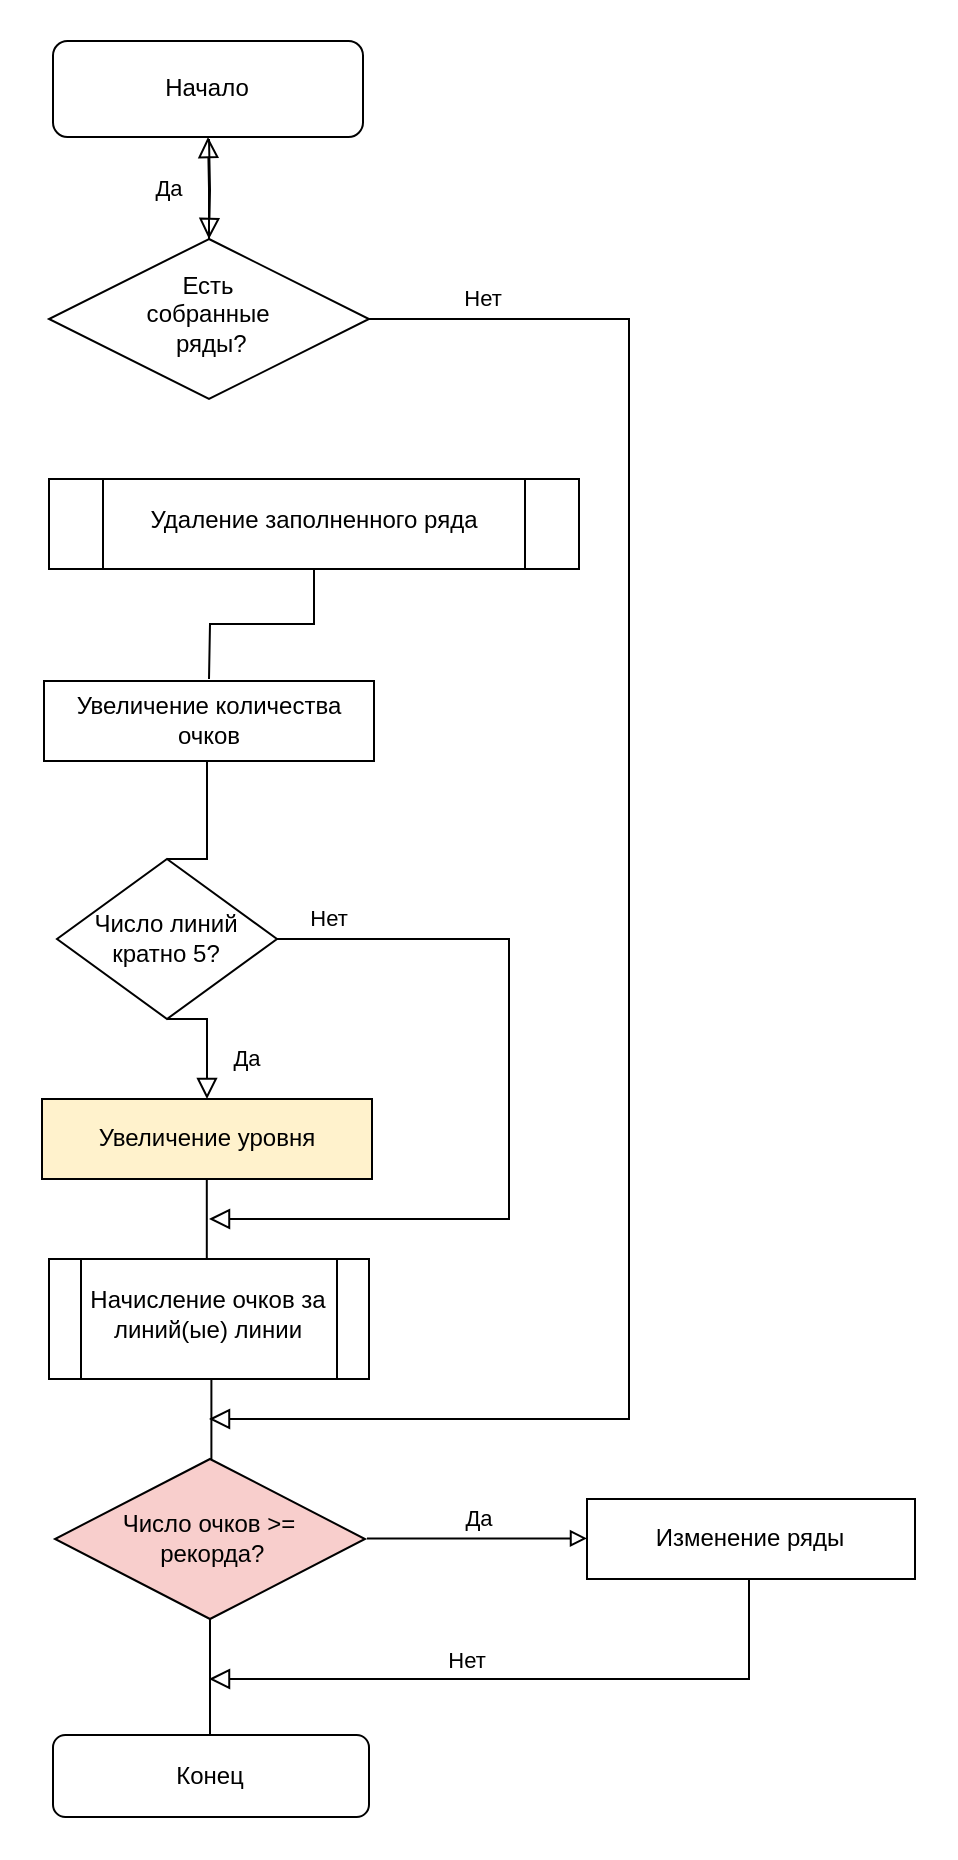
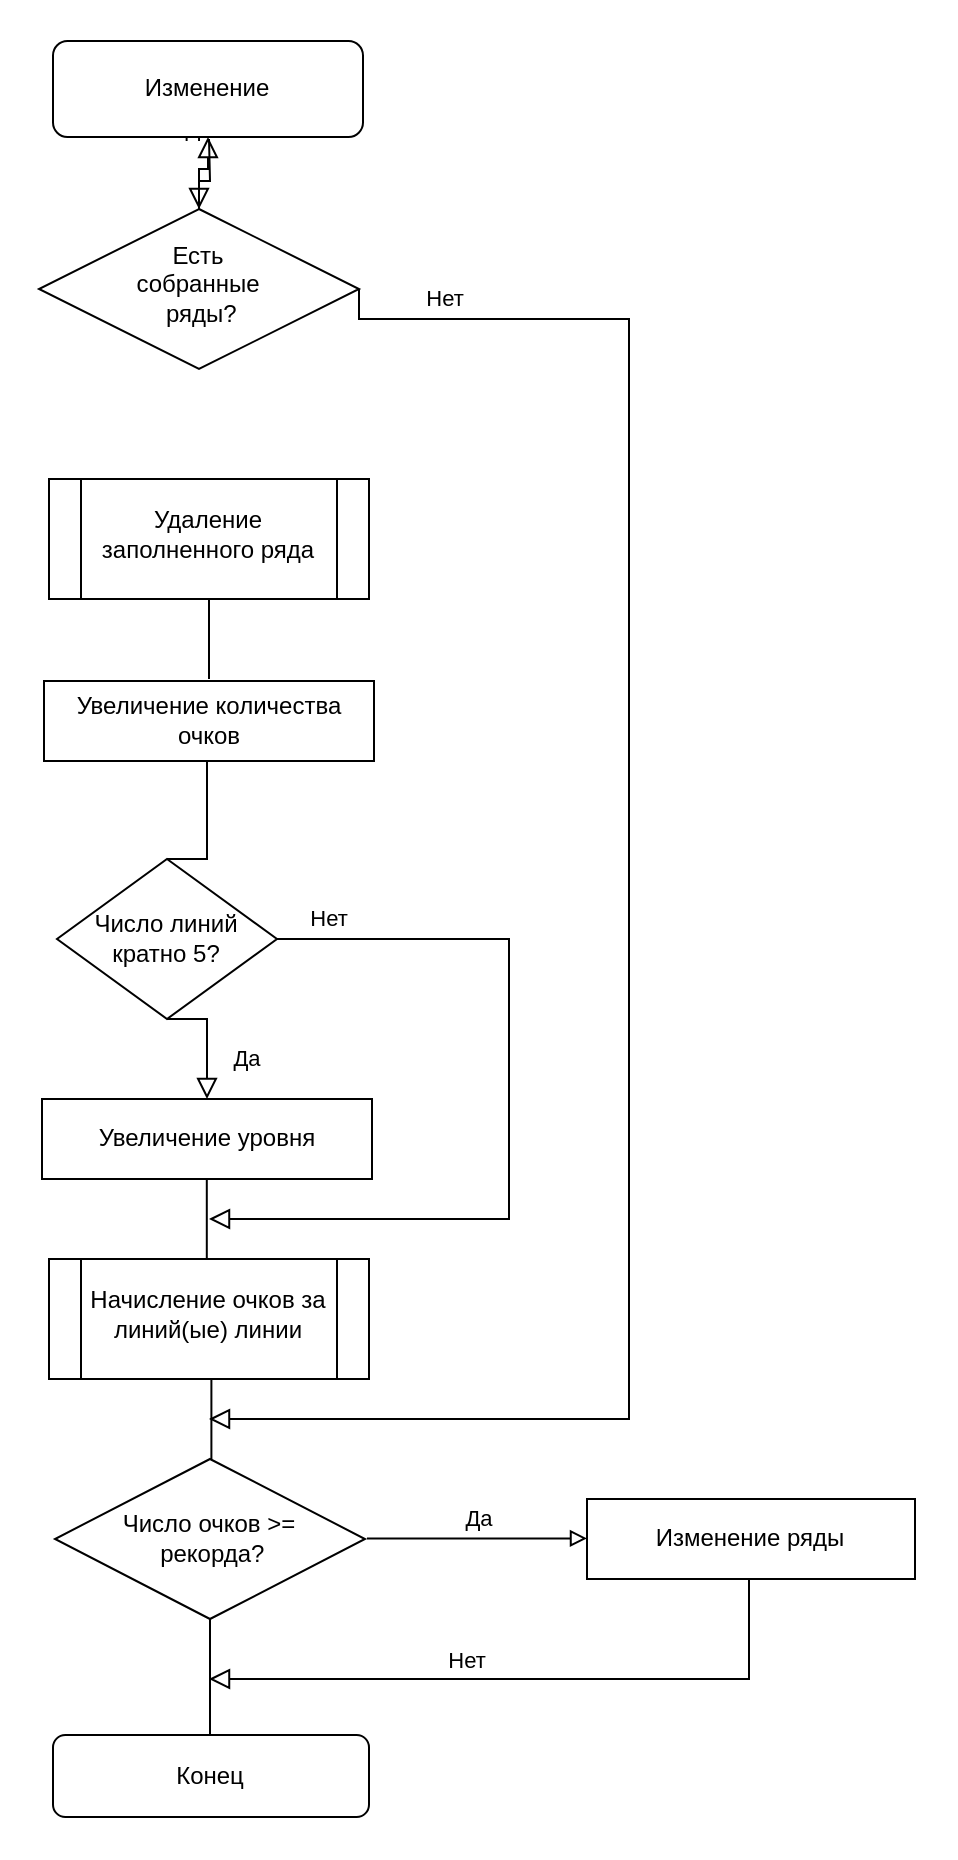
node "Начало": label "Начало" -> "Изменение"
node "Есть собранные ряды?": moved (209, 319) -> (199, 289)
node "Удаление заполненного ряда": size 530x90 -> 320x120
node "Увеличение уровня": fillcolor #fff2cc -> #ffffff
node "Число очков >= рекорда?": fillcolor #f8cecc -> #ffffff
